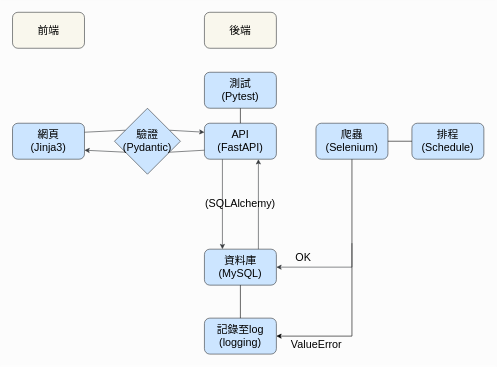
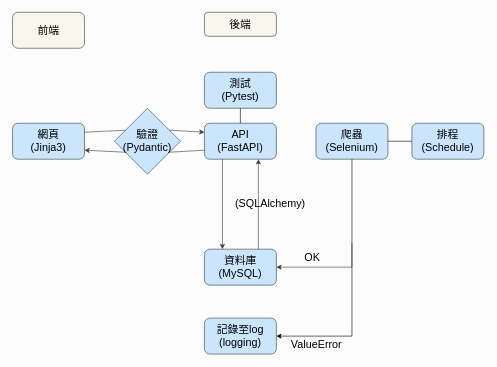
node "後端": size 72x36 -> 72x24
node "(SQLAlchemy)": moved (240, 204) -> (270, 204)
node "OK": moved (303, 258) -> (312, 258)
edge "資料庫 (MySQL)" -- "記錄至log (logging)": removed
